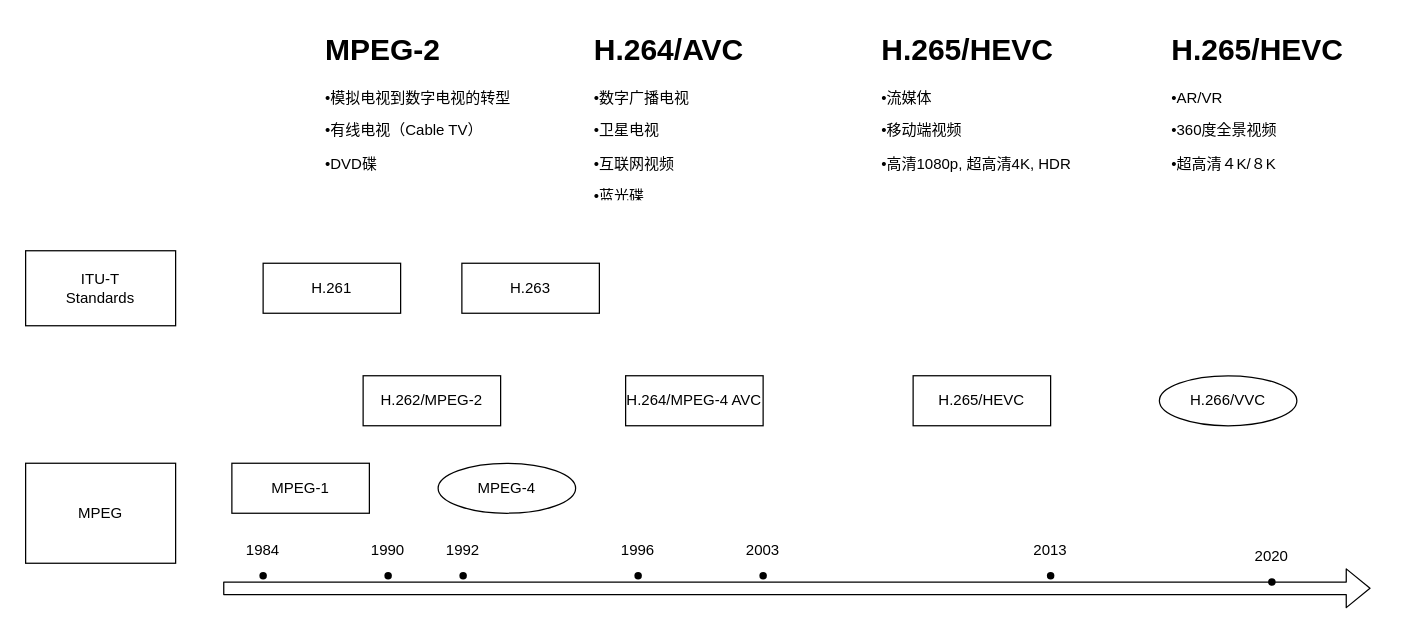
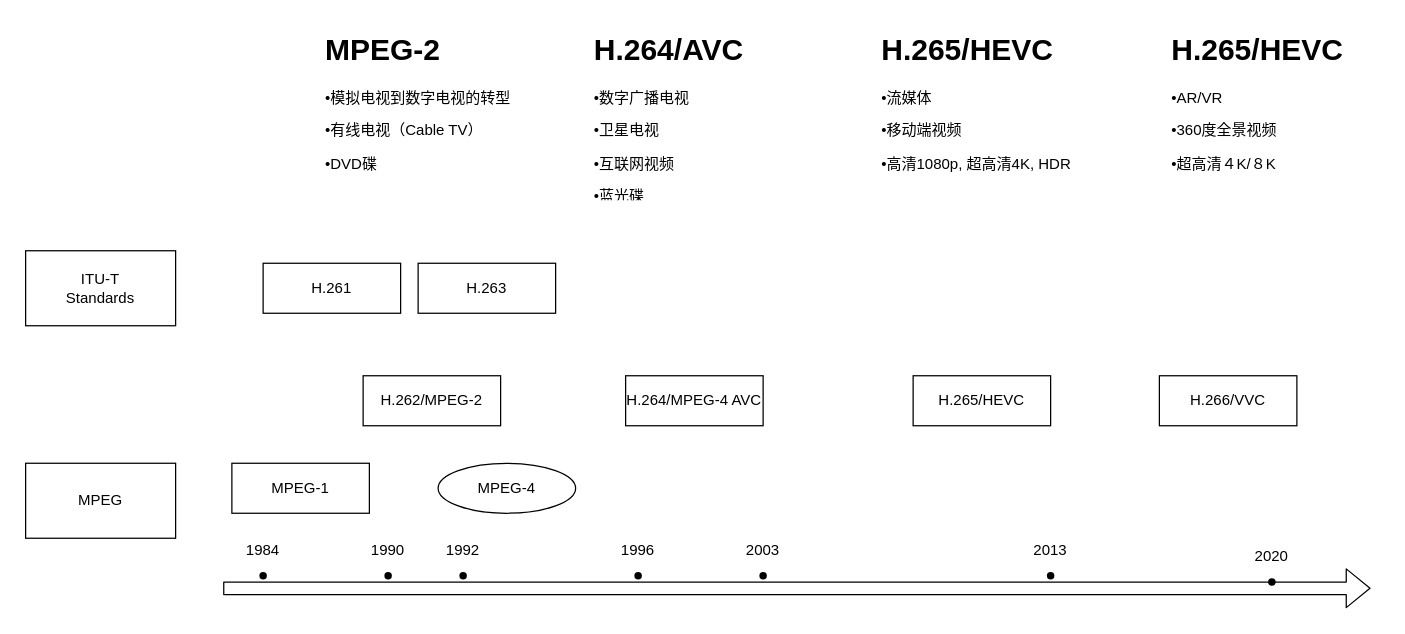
node "H.263": moved (531, 288) -> (487, 288)
node "H.266/VVC": shape ellipse -> rectangle
node "MPEG": size 150x100 -> 150x75
